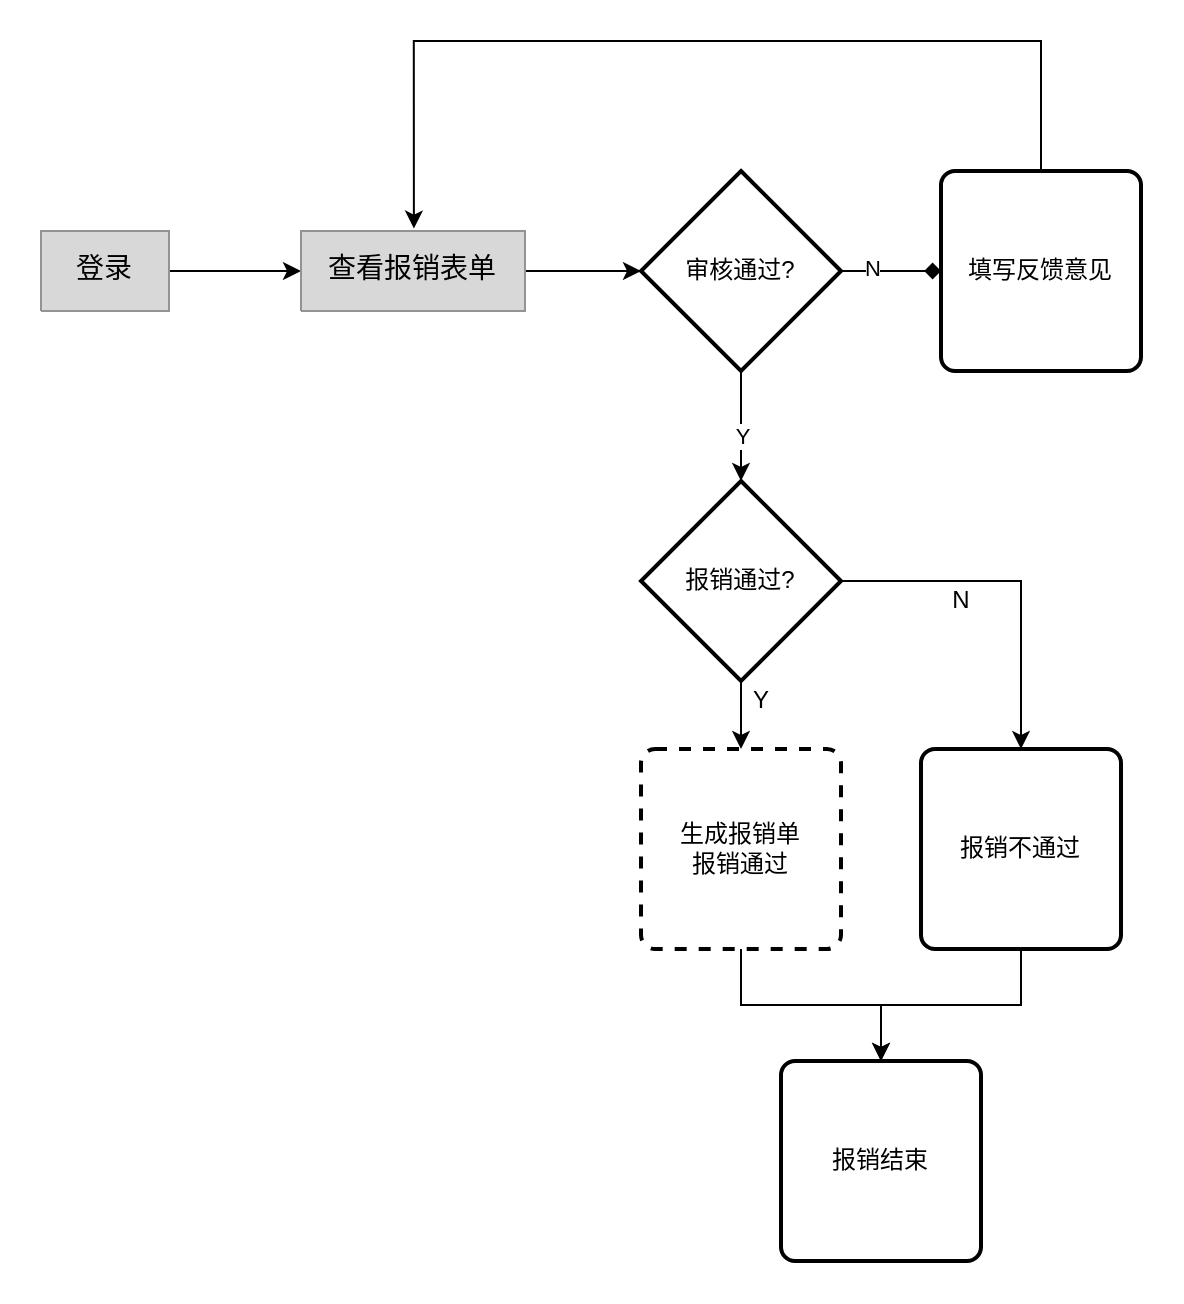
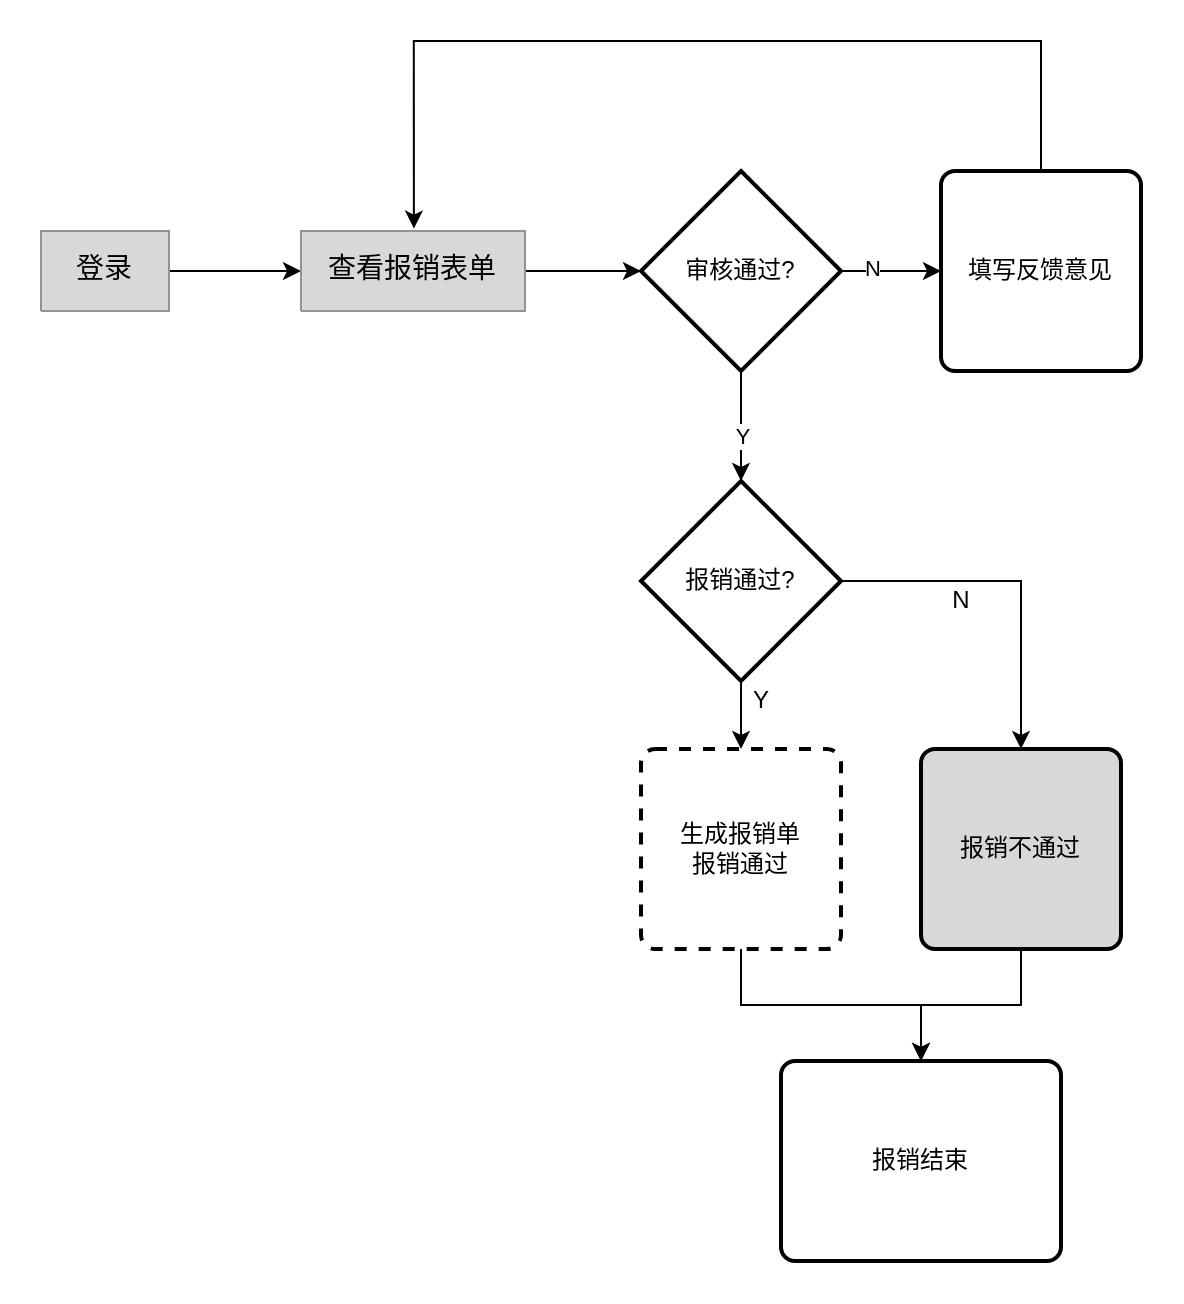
edge "审核通过?" -> "填写反馈意见": arrowhead diamond -> classic
node "报销不通过": fillcolor #ffffff -> #d8d8d8
node "报销结束": size 200x200 -> 280x200
